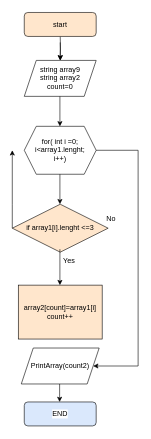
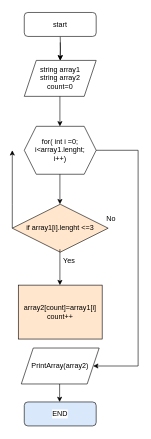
node "start": fillcolor #ffe6cc -> #ffffff
node "string array9 string array2 count=0": label "string array9 string array2 count=0" -> "string array1 string array2 count=0"
node "PrintArray(count2)": label "PrintArray(count2)" -> "PrintArray(array2)"
